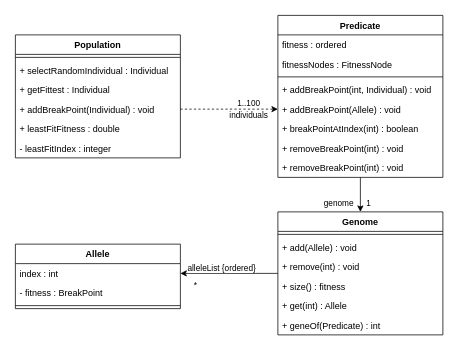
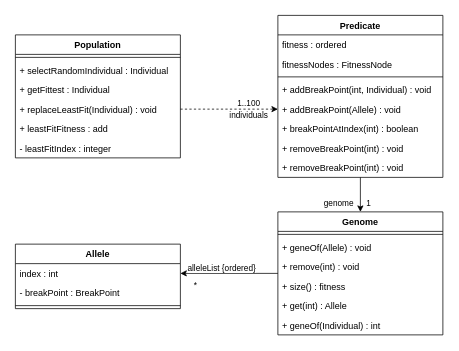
node "+ addBreakPoint(Individual) : void": label "+ addBreakPoint(Individual) : void" -> "+ replaceLeastFit(Individual) : void"
node "+ leastFitFitness : double": label "+ leastFitFitness : double" -> "+ leastFitFitness : add"
node "+ add(Allele) : void": label "+ add(Allele) : void" -> "+ geneOf(Allele) : void"
node "- fitness : BreakPoint": label "- fitness : BreakPoint" -> "- breakPoint : BreakPoint"
node "+ geneOf(Predicate) : int": label "+ geneOf(Predicate) : int" -> "+ geneOf(Individual) : int"
